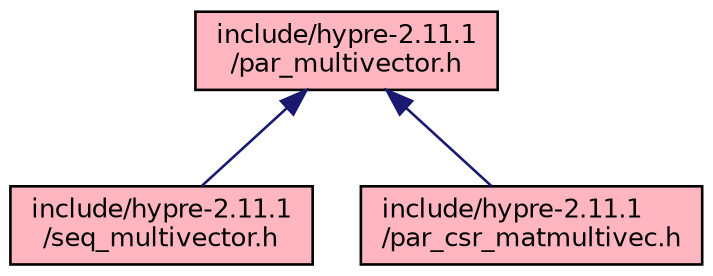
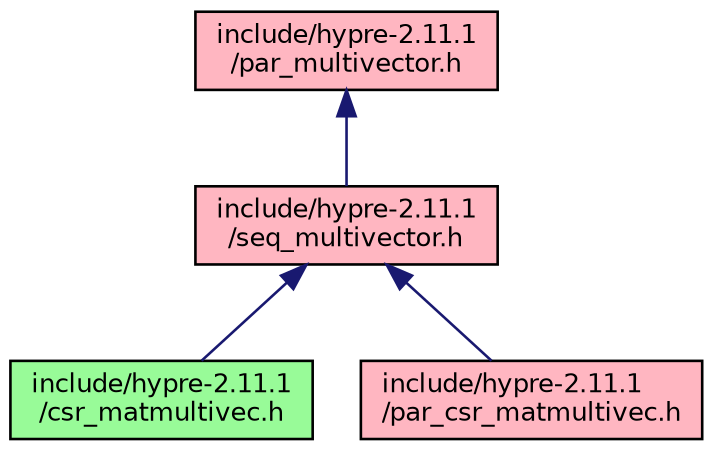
edge "include/hypre-2.11.1 /par_csr_matmultivec.h" -> "include/hypre-2.11.1 /par_multivector.h": now "include/hypre-2.11.1 /par_csr_matmultivec.h" -> "include/hypre-2.11.1 /seq_multivector.h"
node "include/hypre-2.11.1 /csr_matmultivec.h": added
